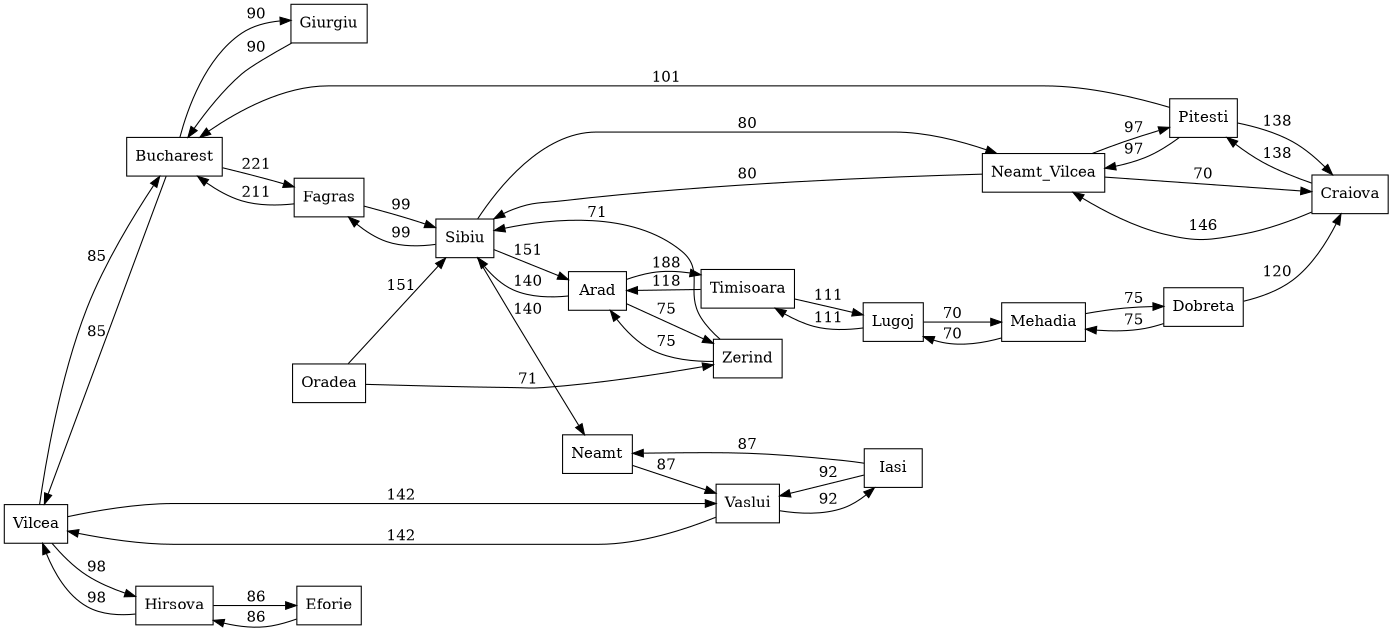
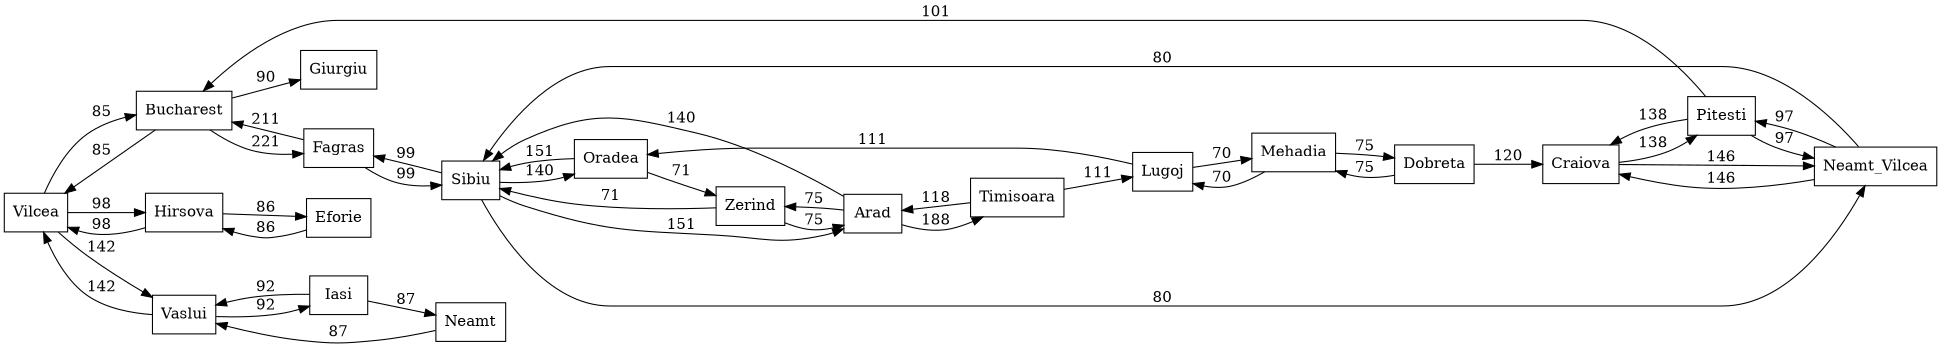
edge "Giurgiu" -> "Bucharest": removed, label "90"
edge "Neamt_Vilcea" -> "Craiova": label "70" -> "146"
edge "Lugoj" -> "Timisoara": now "Lugoj" -> "Oradea"
edge "Sibiu" -> "Neamt": now "Sibiu" -> "Oradea"
